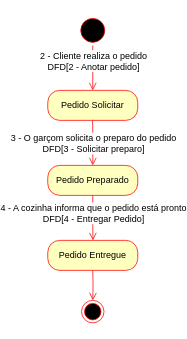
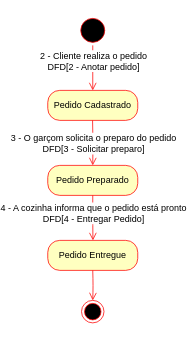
node "Pedido Solicitar": label "Pedido Solicitar" -> "Pedido Cadastrado"
